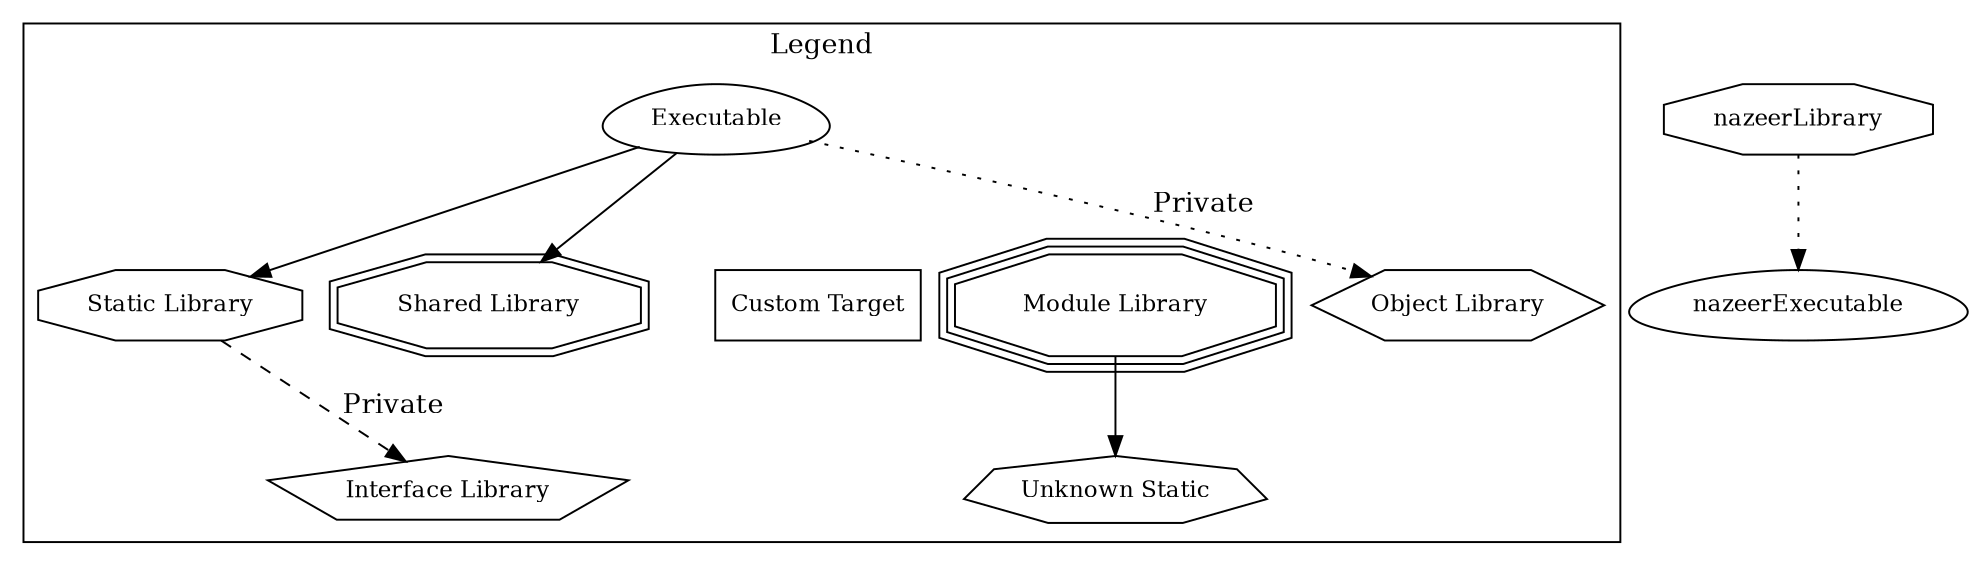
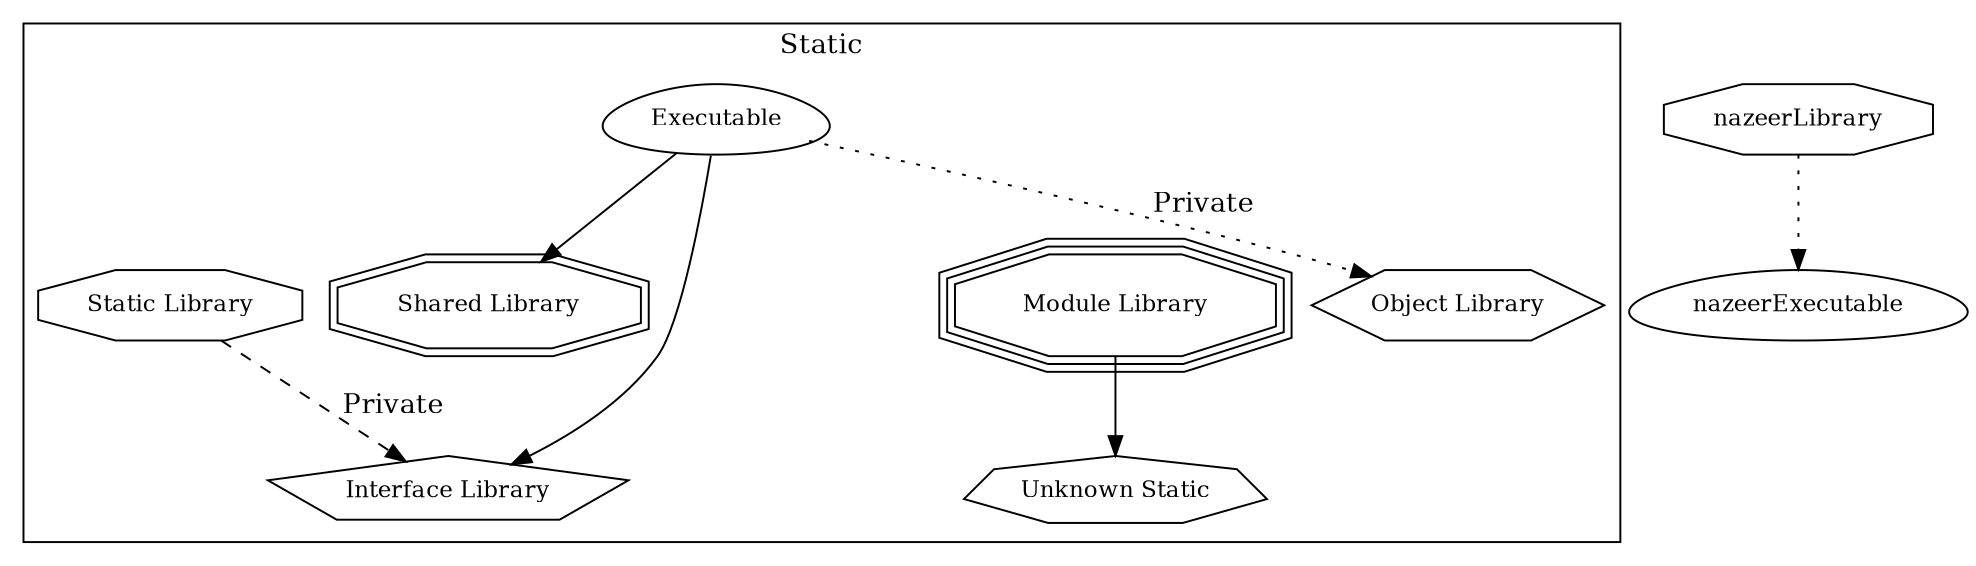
cluster "Legend": label "Legend" -> "Static"
edge "Executable" -> "Static Library": now "Executable" -> "Interface Library"
node "Custom Target": removed
